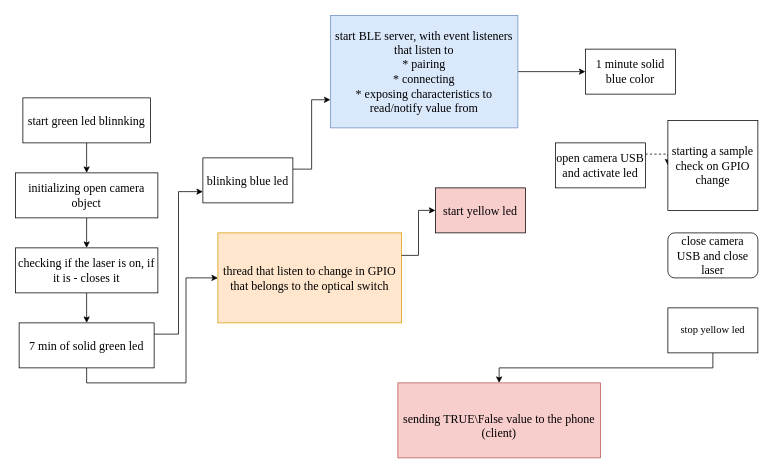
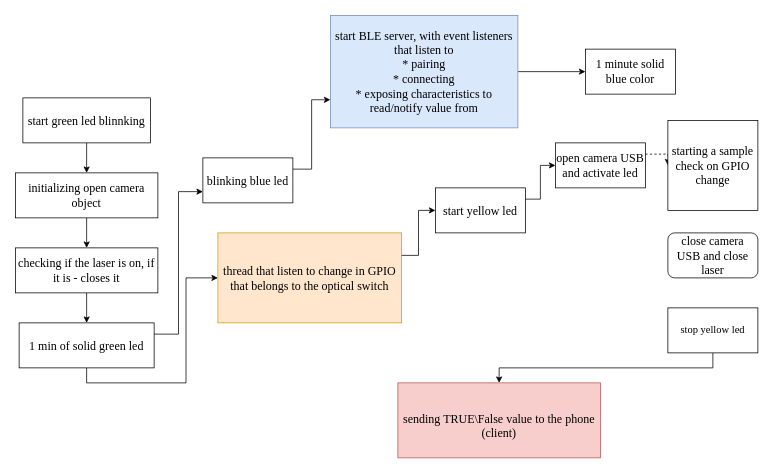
edge "start yellow led" -> "open camera USB and activate led": added
node "start yellow led": fillcolor #f8cecc -> #ffffff
node "7 min of solid green led": label "7 min of solid green led" -> "1 min of solid green led"
